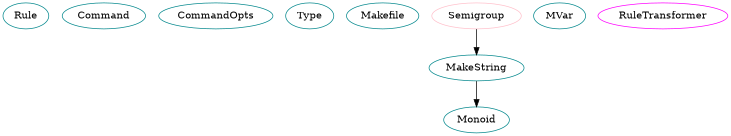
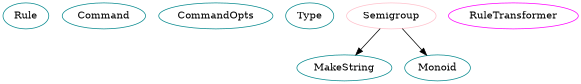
node "Makefile": removed
node "MVar": removed
edge "MakeString" -> "Monoid": now "Semigroup" -> "Monoid"
